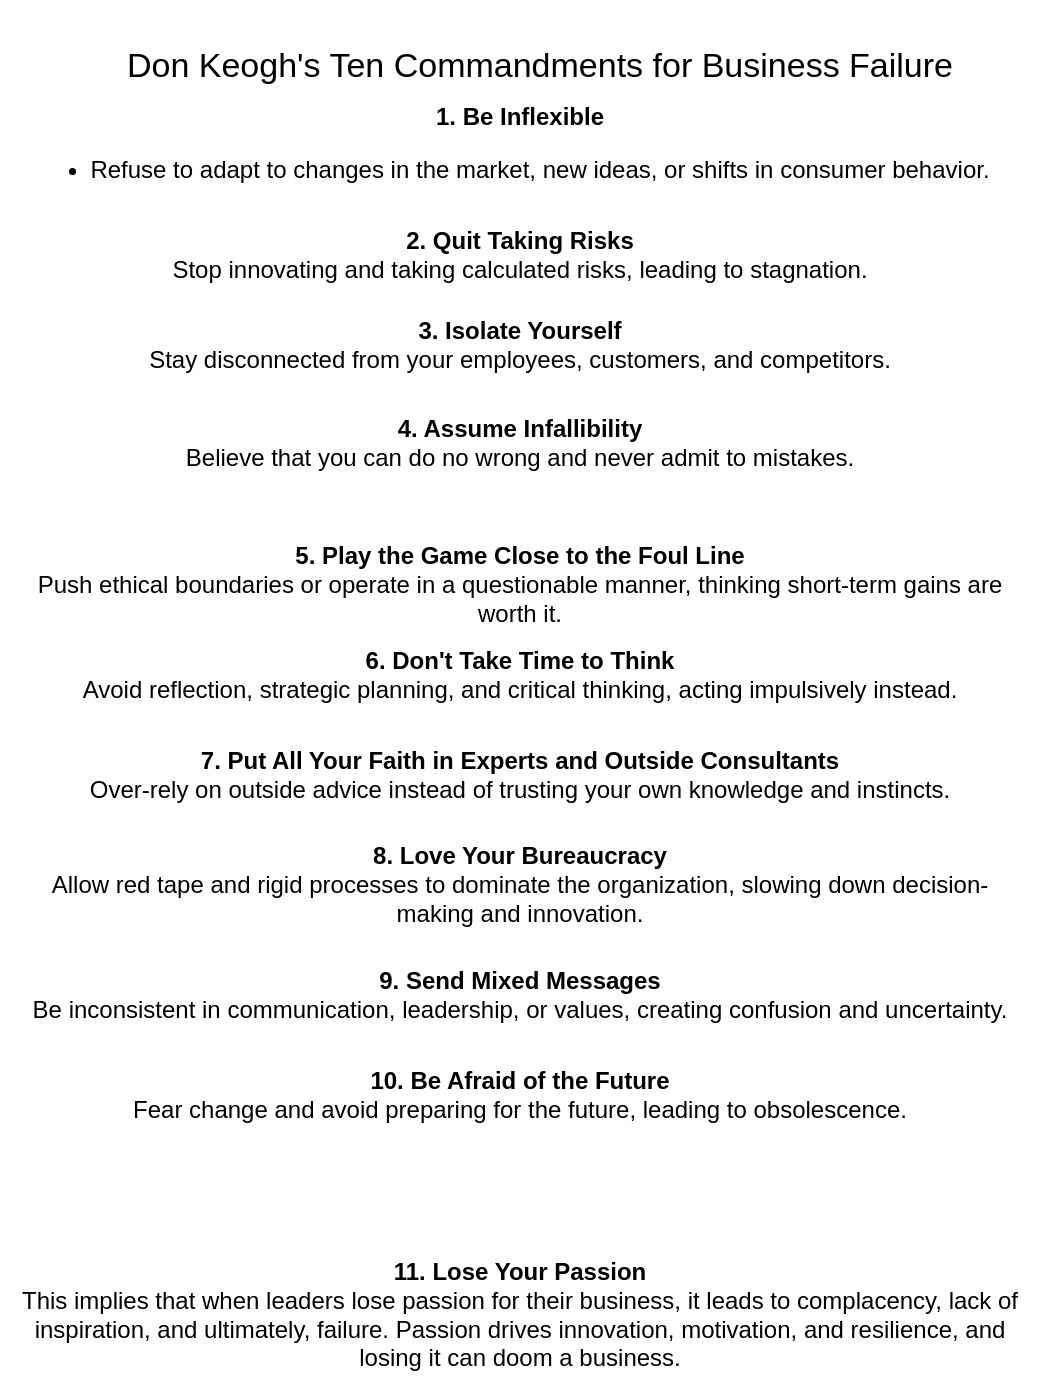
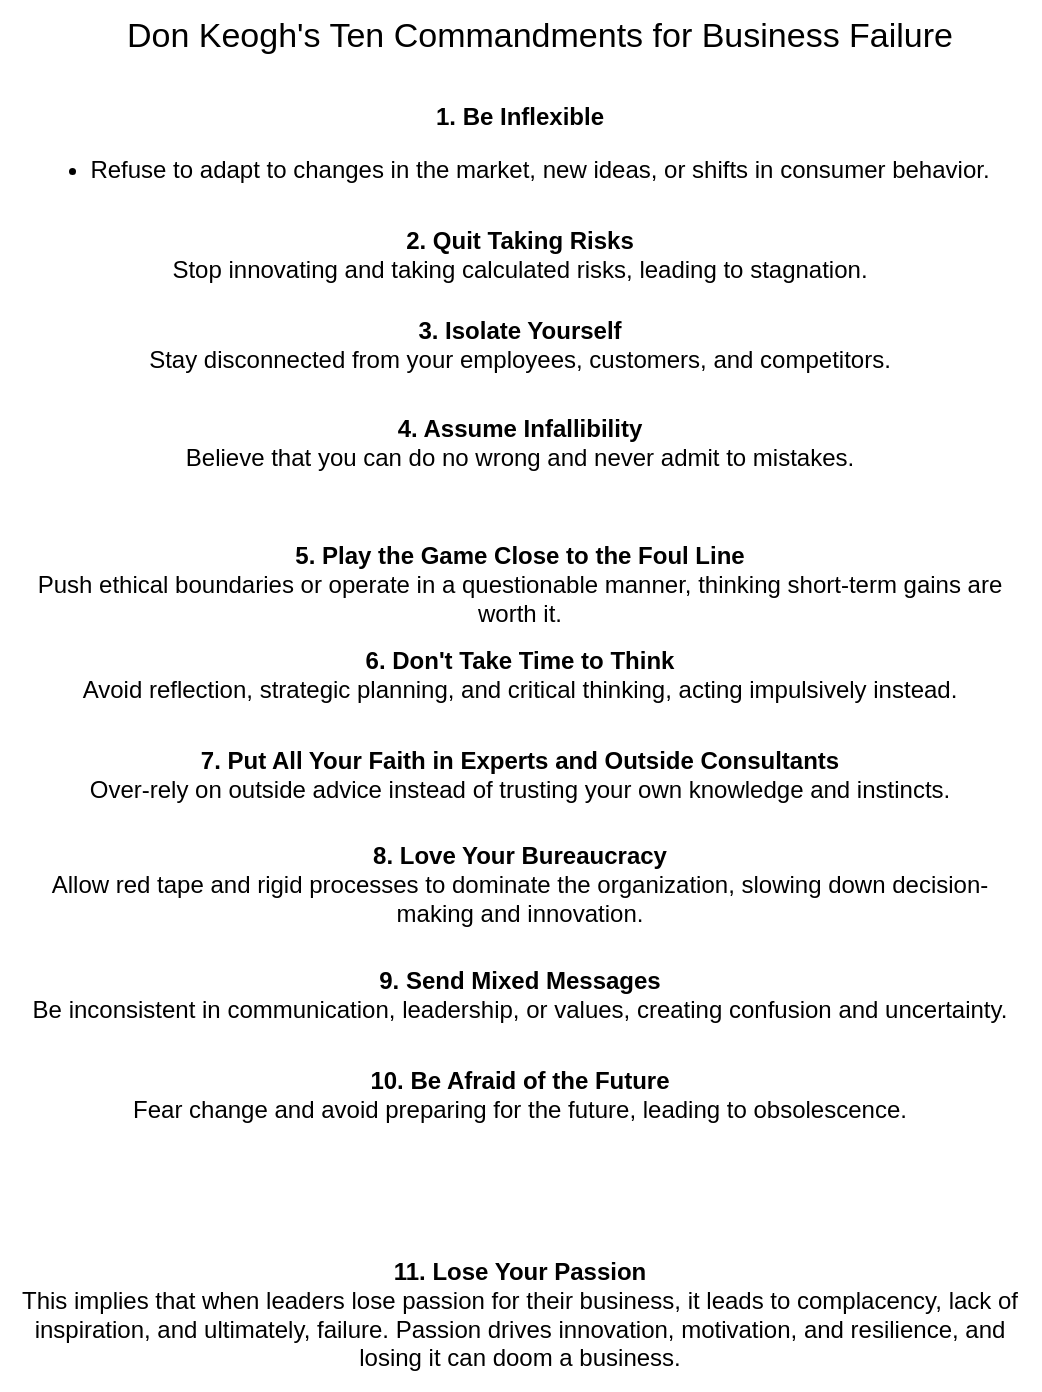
node "Don Keogh's Ten Commandments for Business Failure": moved (541, 66) -> (541, 36)
